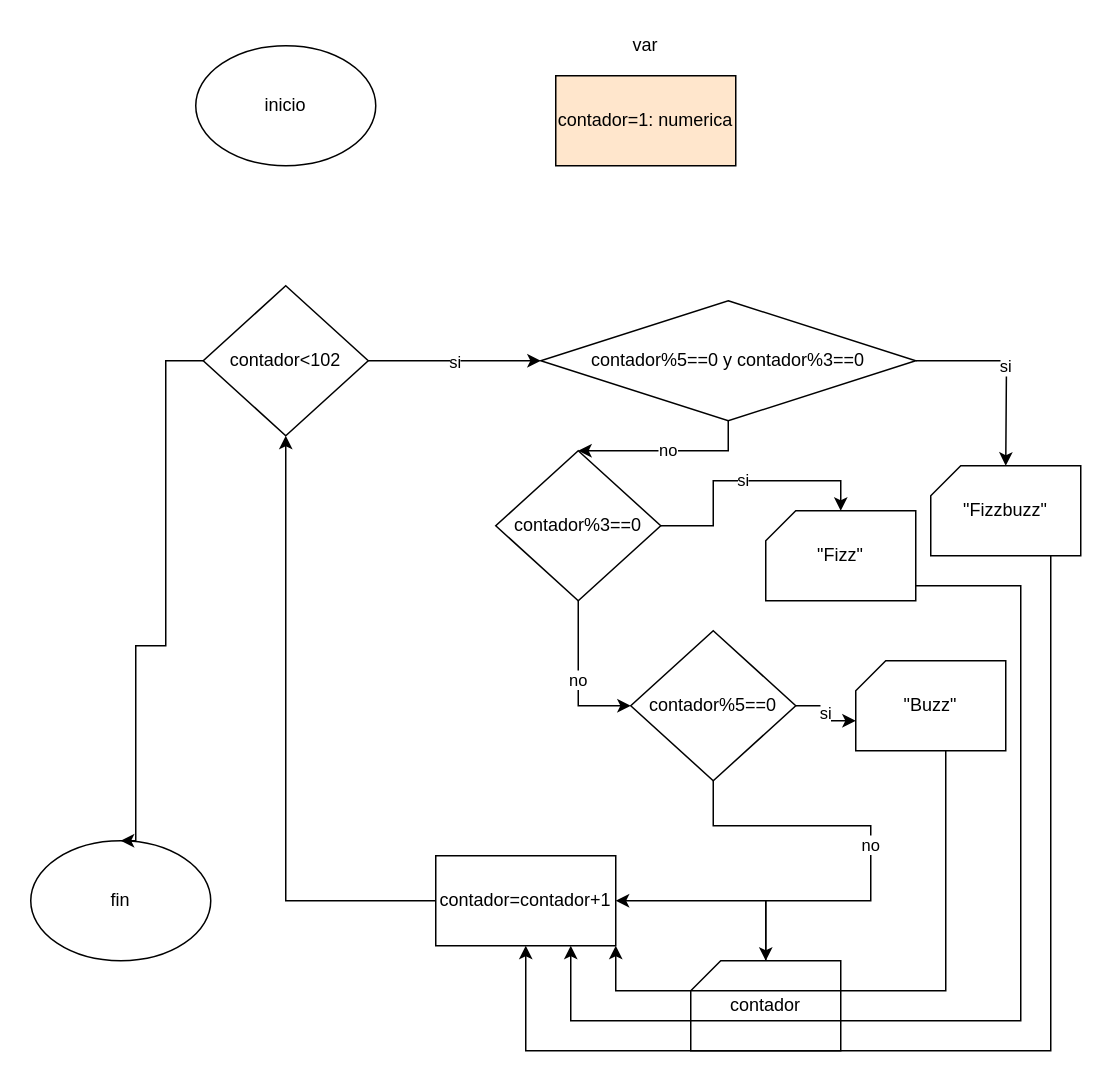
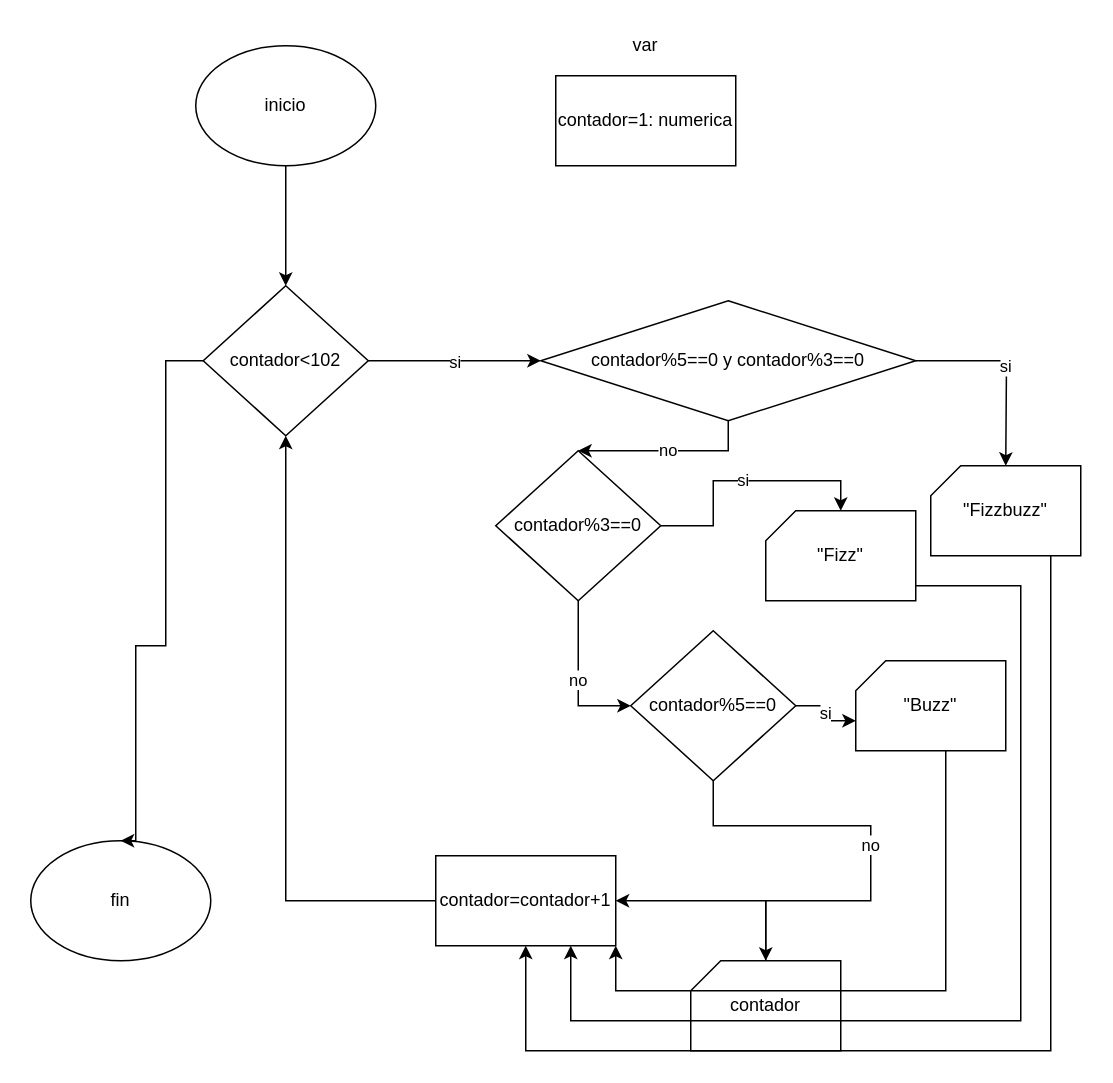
node "contador=1: numerica": fillcolor #ffe6cc -> #ffffff
edge "inicio" -> "contador<102": added
